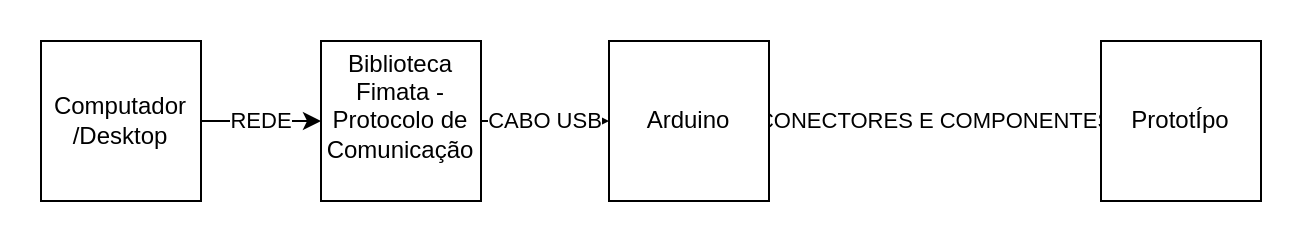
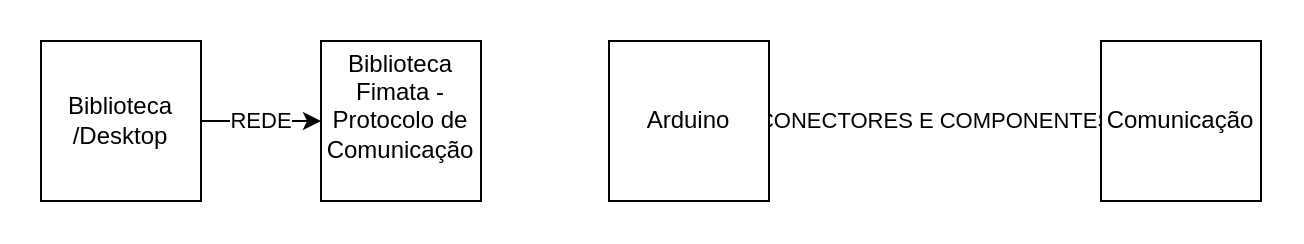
node "Computador /Desktop": label "Computador /Desktop" -> "Biblioteca /Desktop"
edge "Biblioteca Fimata - Protocolo de Comunicação" -> "Arduino": removed, label "CABO USB"
node "PrototÍpo": label "PrototÍpo" -> "Comunicação"
